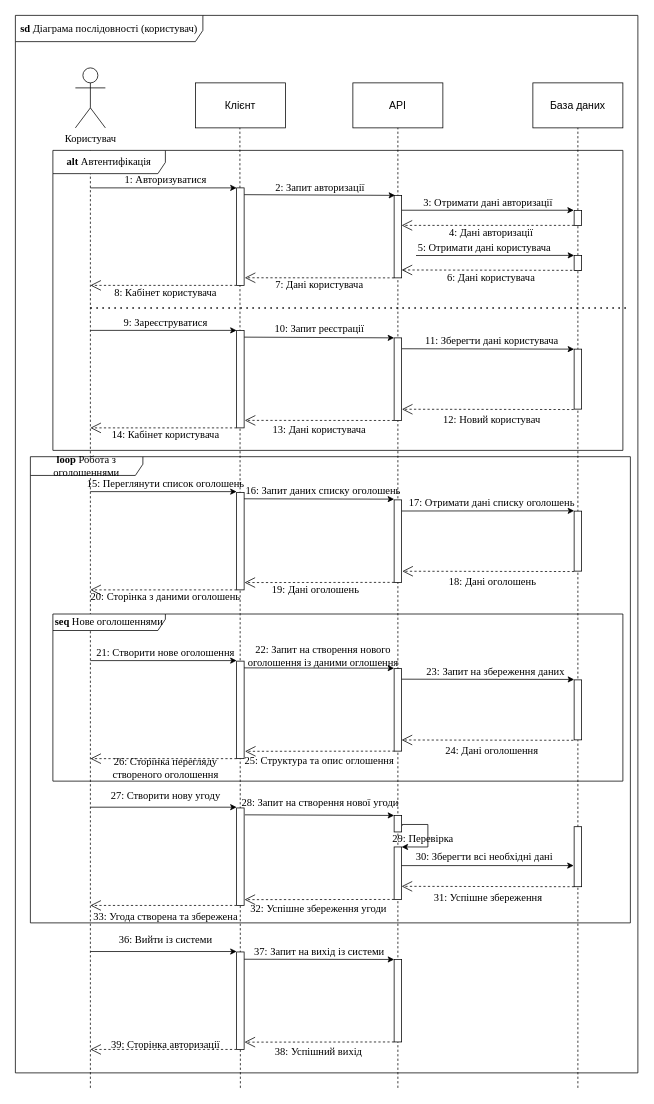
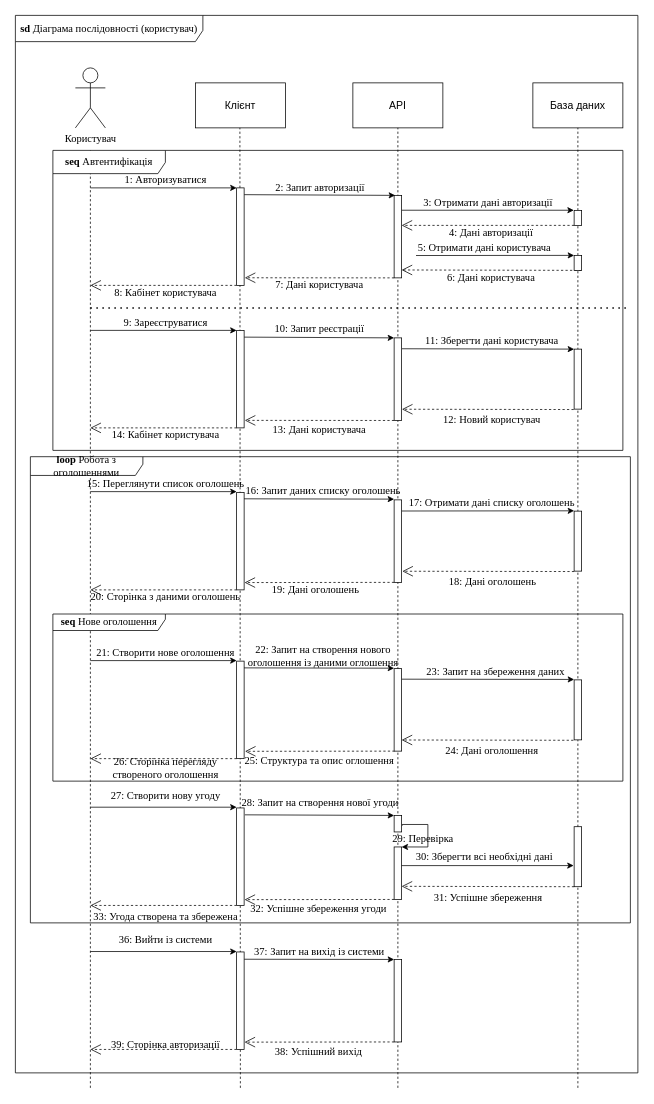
node "alt Автентифікація": label "alt Автентифікація" -> "seq Автентифікація"
node "seq Нове оголошеннями": label "seq Нове оголошеннями" -> "seq Нове оголошення"
